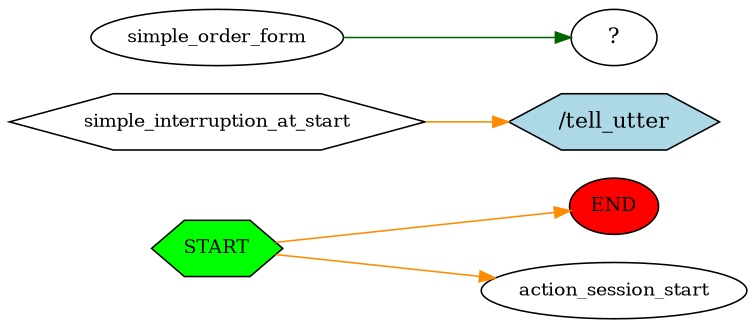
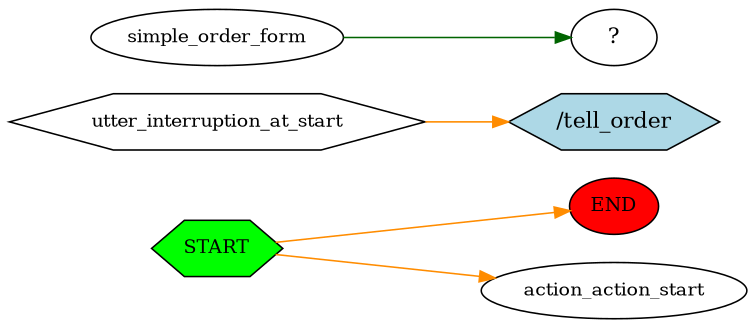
node "simple_interruption_at_start": label "simple_interruption_at_start" -> "utter_interruption_at_start"
node "/tell_utter": label "/tell_utter" -> "/tell_order"
node "action_session_start": label "action_session_start" -> "action_action_start"
